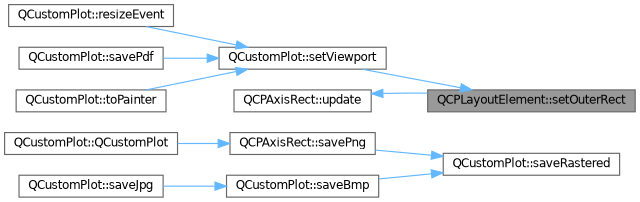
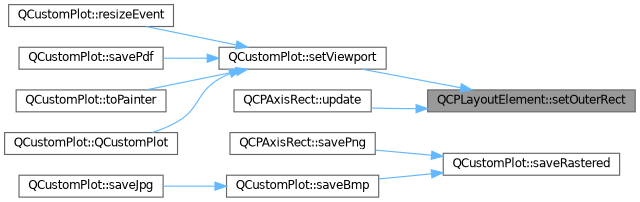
edge "QCPLayoutElement::setOuterRect" -> "QCPAxisRect::update": reversed
edge "QCustomPlot::QCustomPlot" -> "QCPAxisRect::savePng": now "QCustomPlot::QCustomPlot" -> "QCustomPlot::setViewport"
